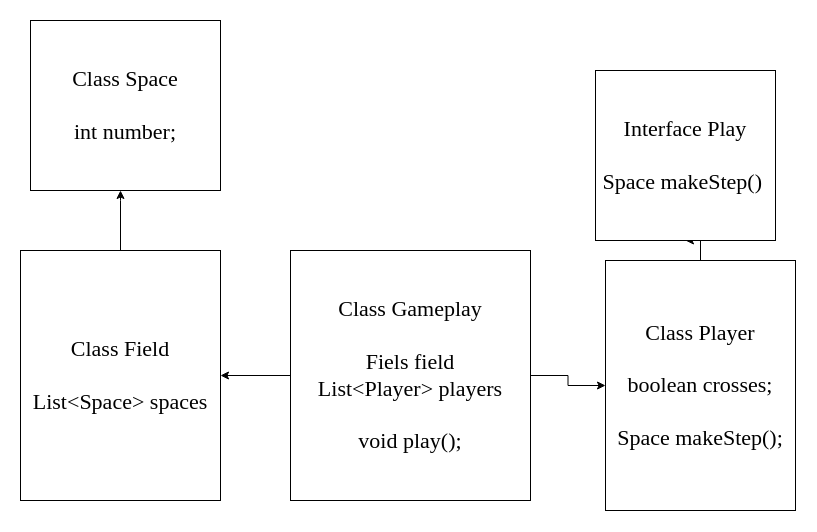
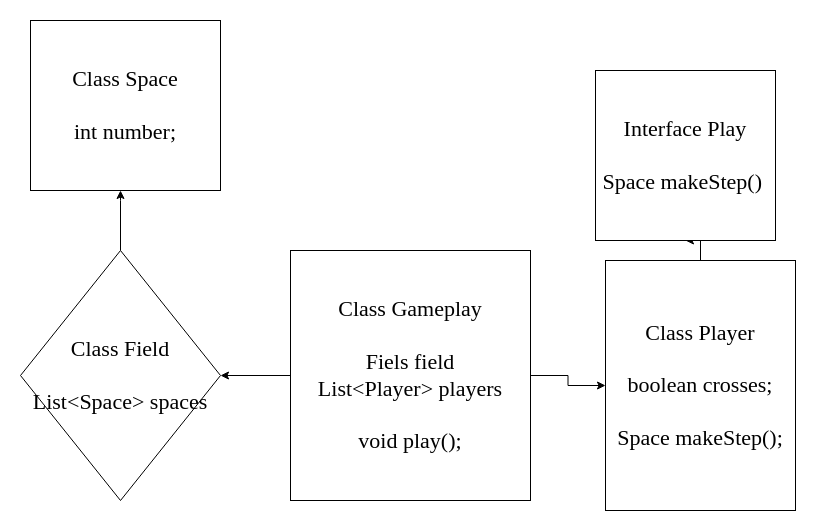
node "Class Field List<Space> spaces": shape rectangle -> diamond
